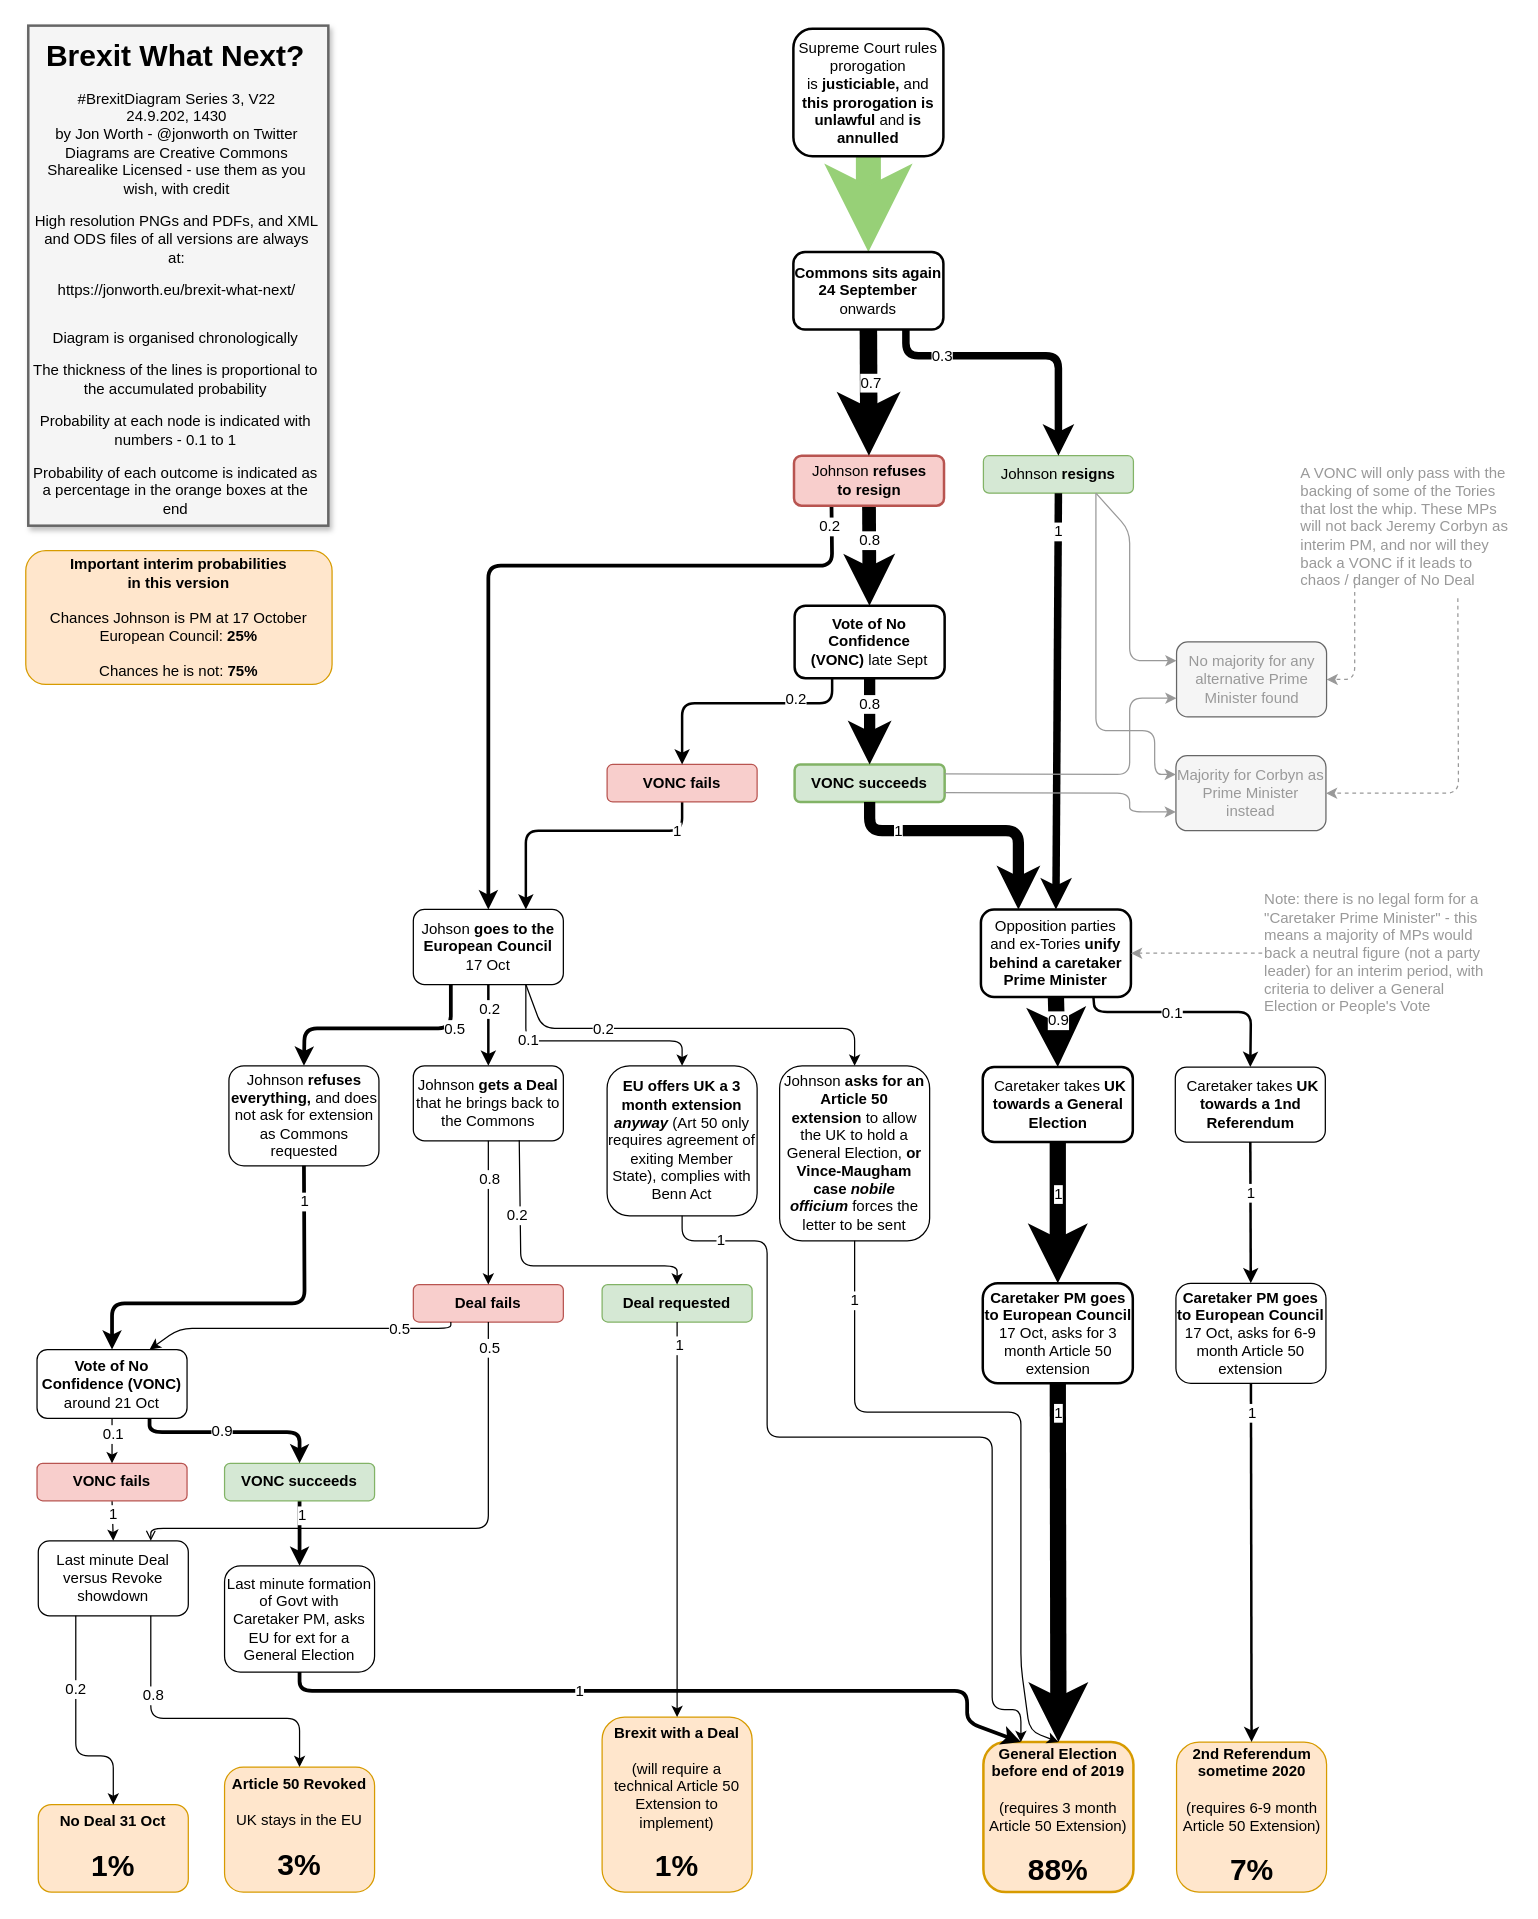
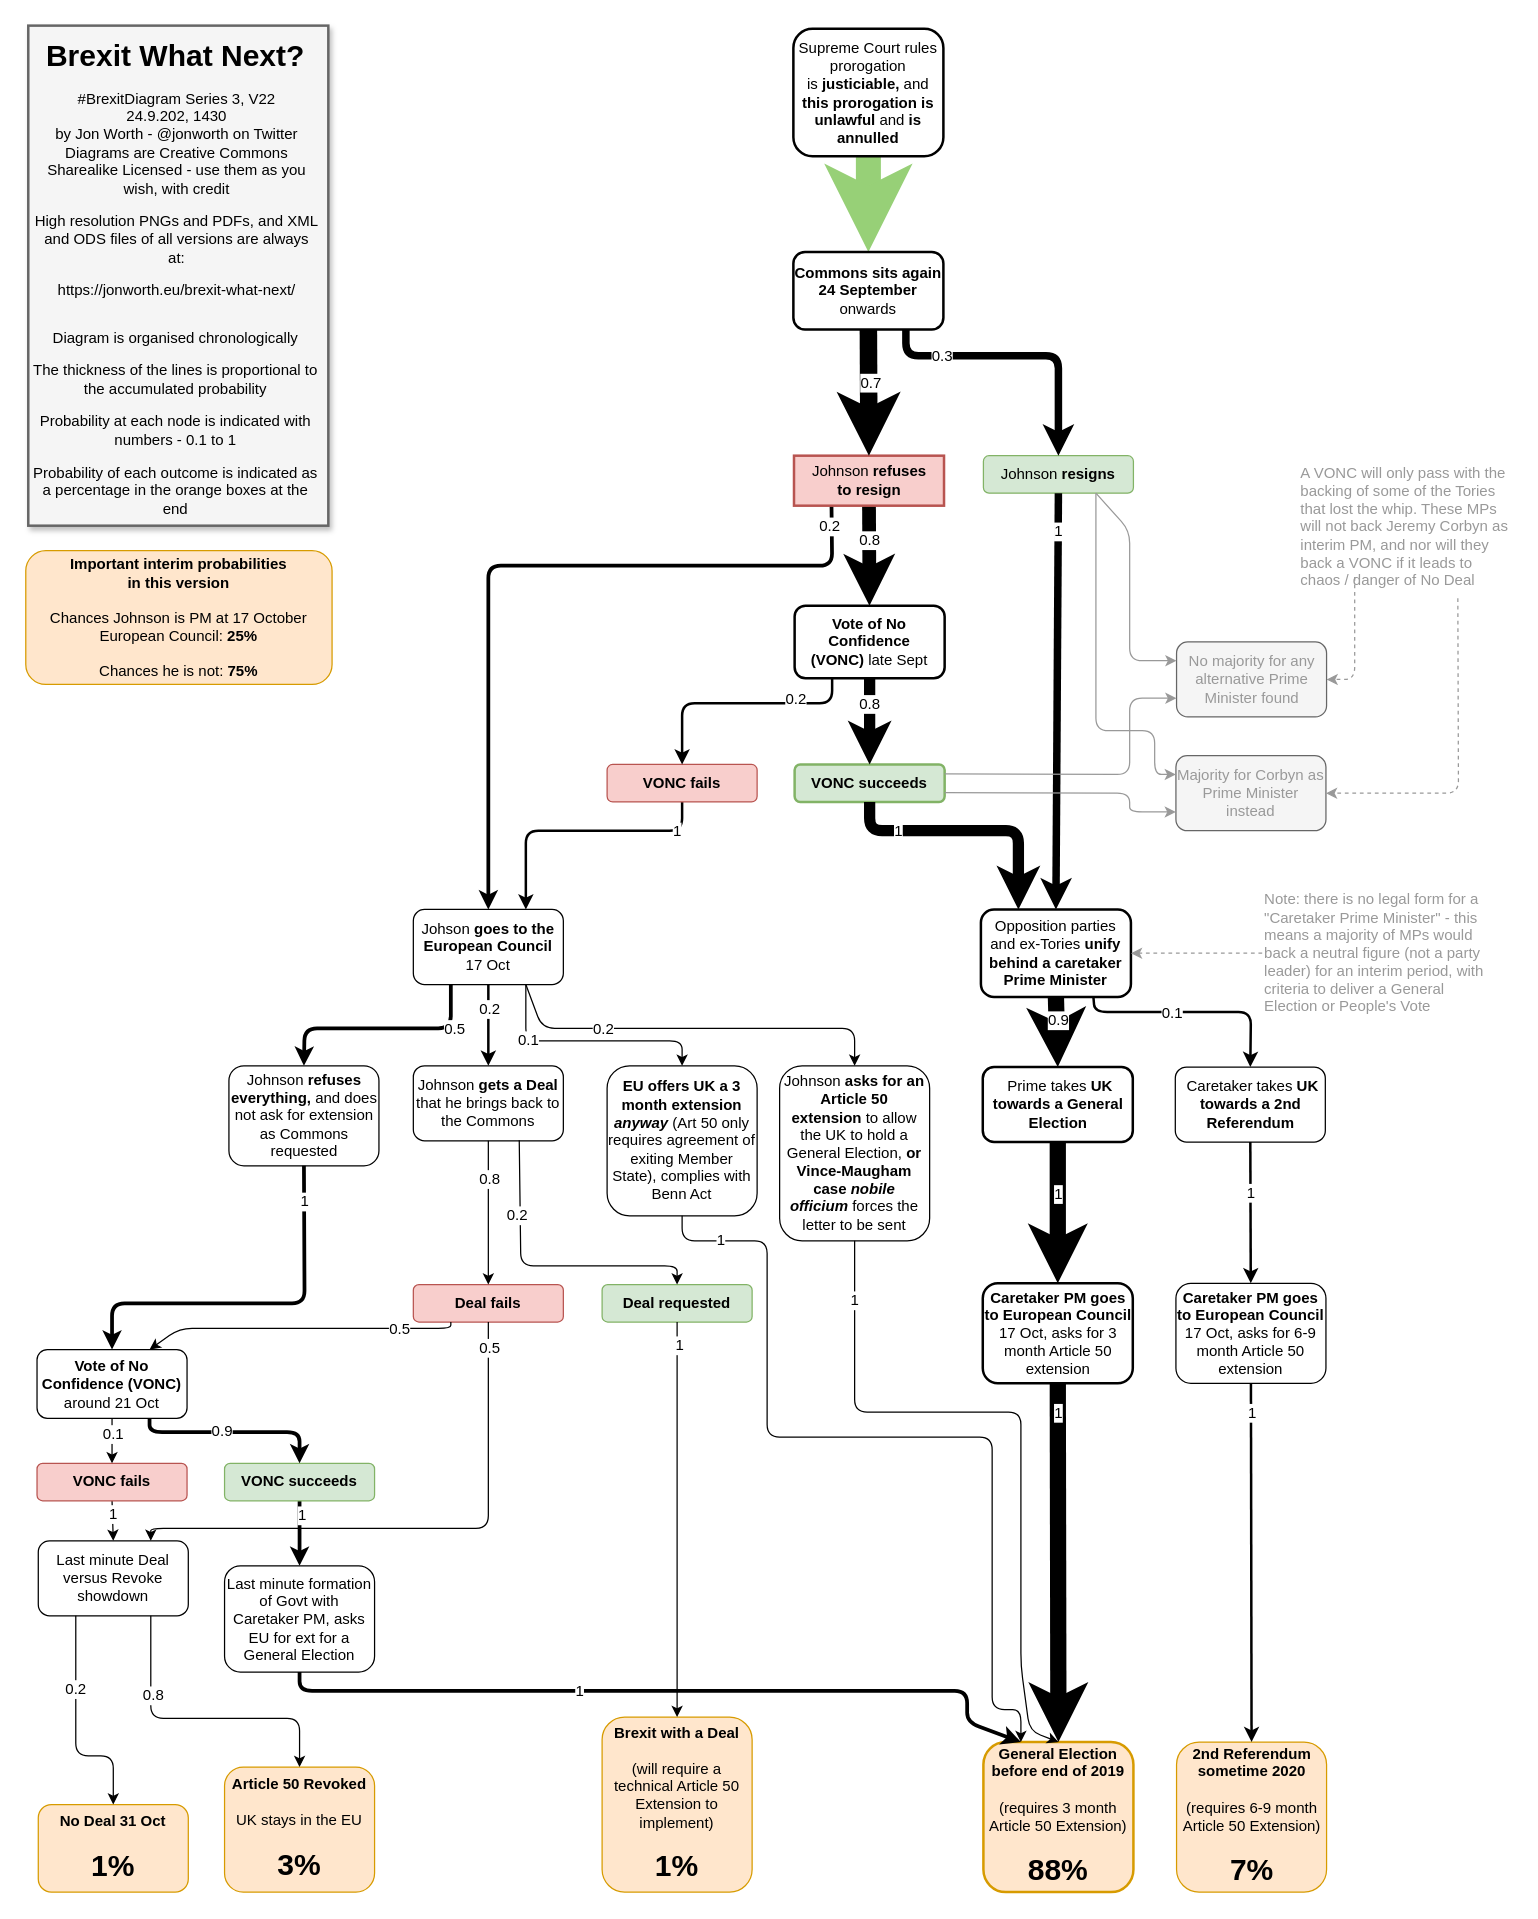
node "Johnson refuses to resign": shape rounded rectangle -> rectangle
node "Caretaker takes UK towards a General Election": label "Caretaker takes UK towards a General Election" -> "Prime takes UK towards a General Election"
node "Caretaker takes UK towards a 1nd Referendum": label "Caretaker takes UK towards a 1nd Referendum" -> "Caretaker takes UK towards a 2nd Referendum"
edge "Deal fails" -> "Last minute Deal versus Revoke showdown": arrowhead open -> classic
